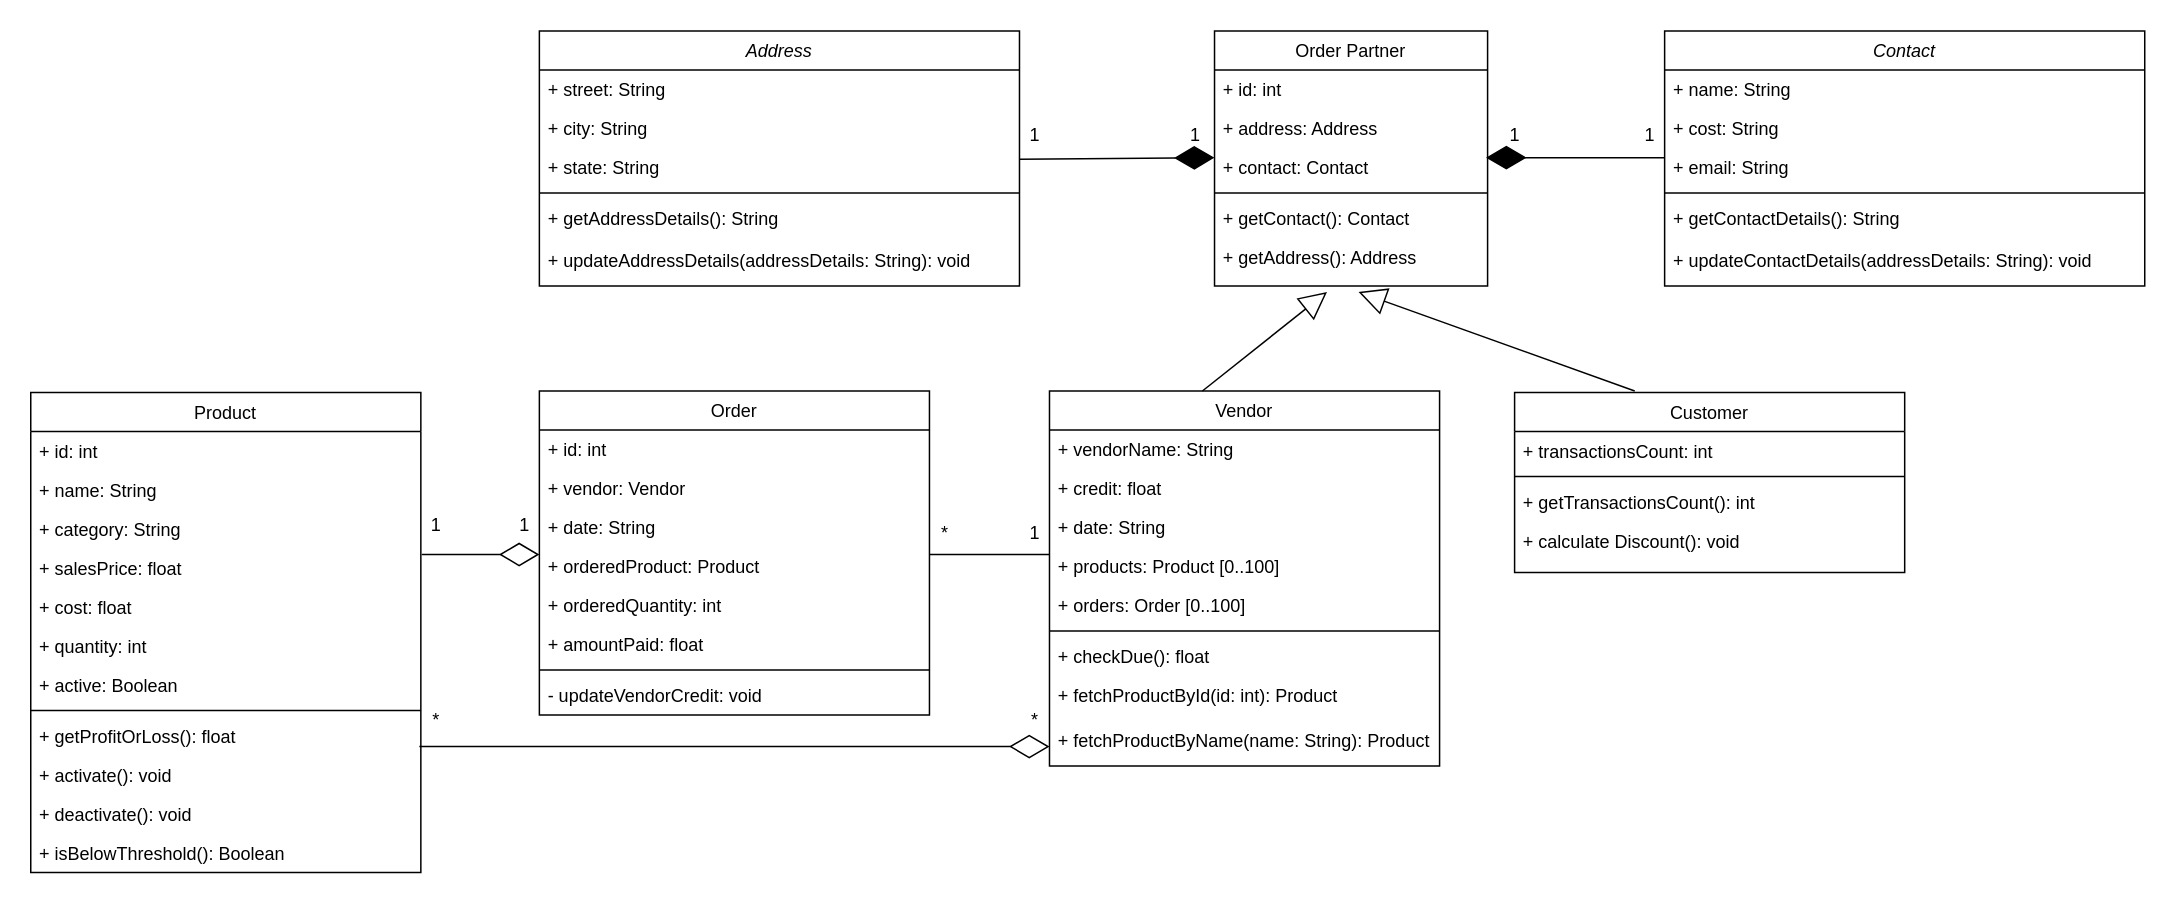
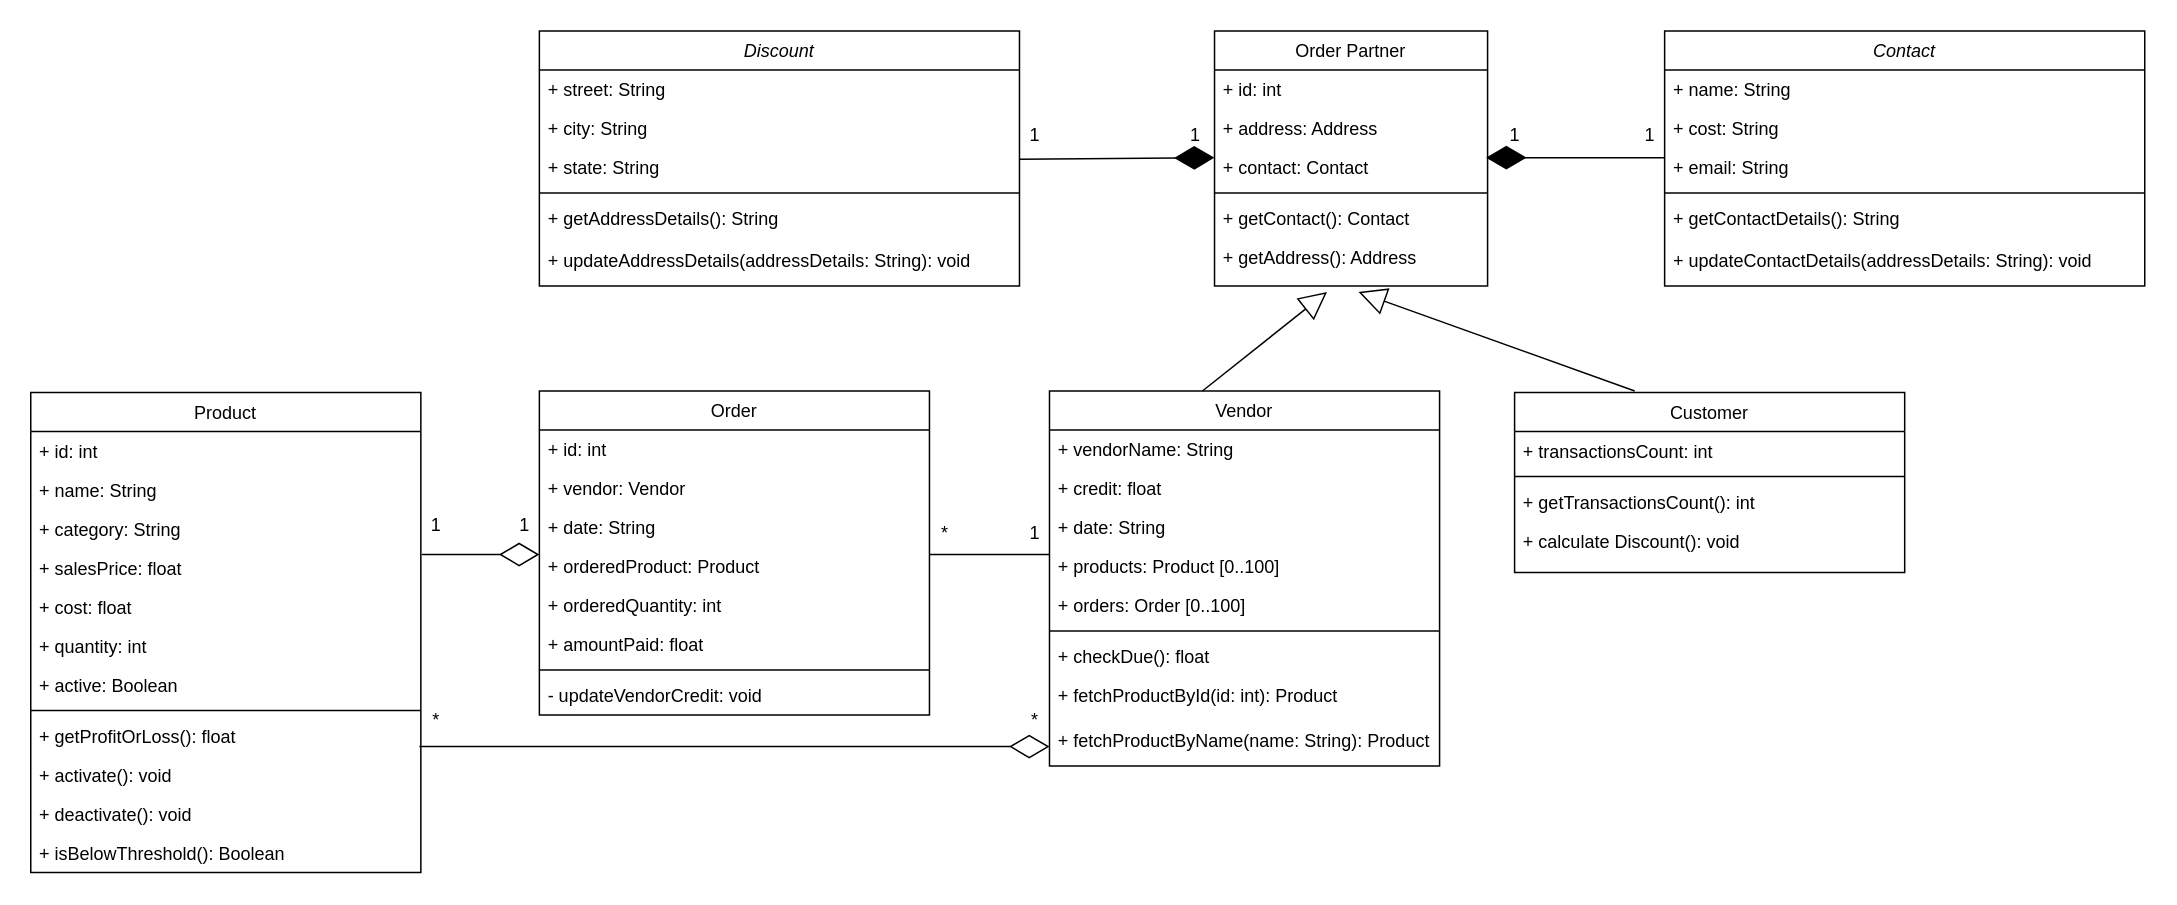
node "Address": label "Address" -> "Discount"
